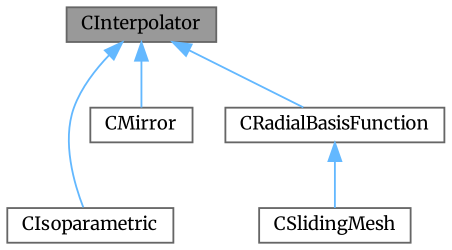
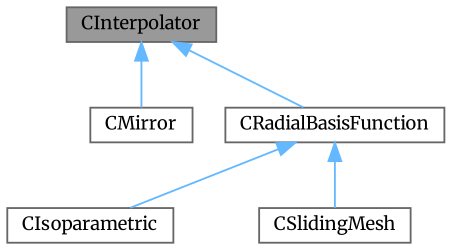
edge "CIsoparametric" -> "CInterpolator": now "CIsoparametric" -> "CRadialBasisFunction"
